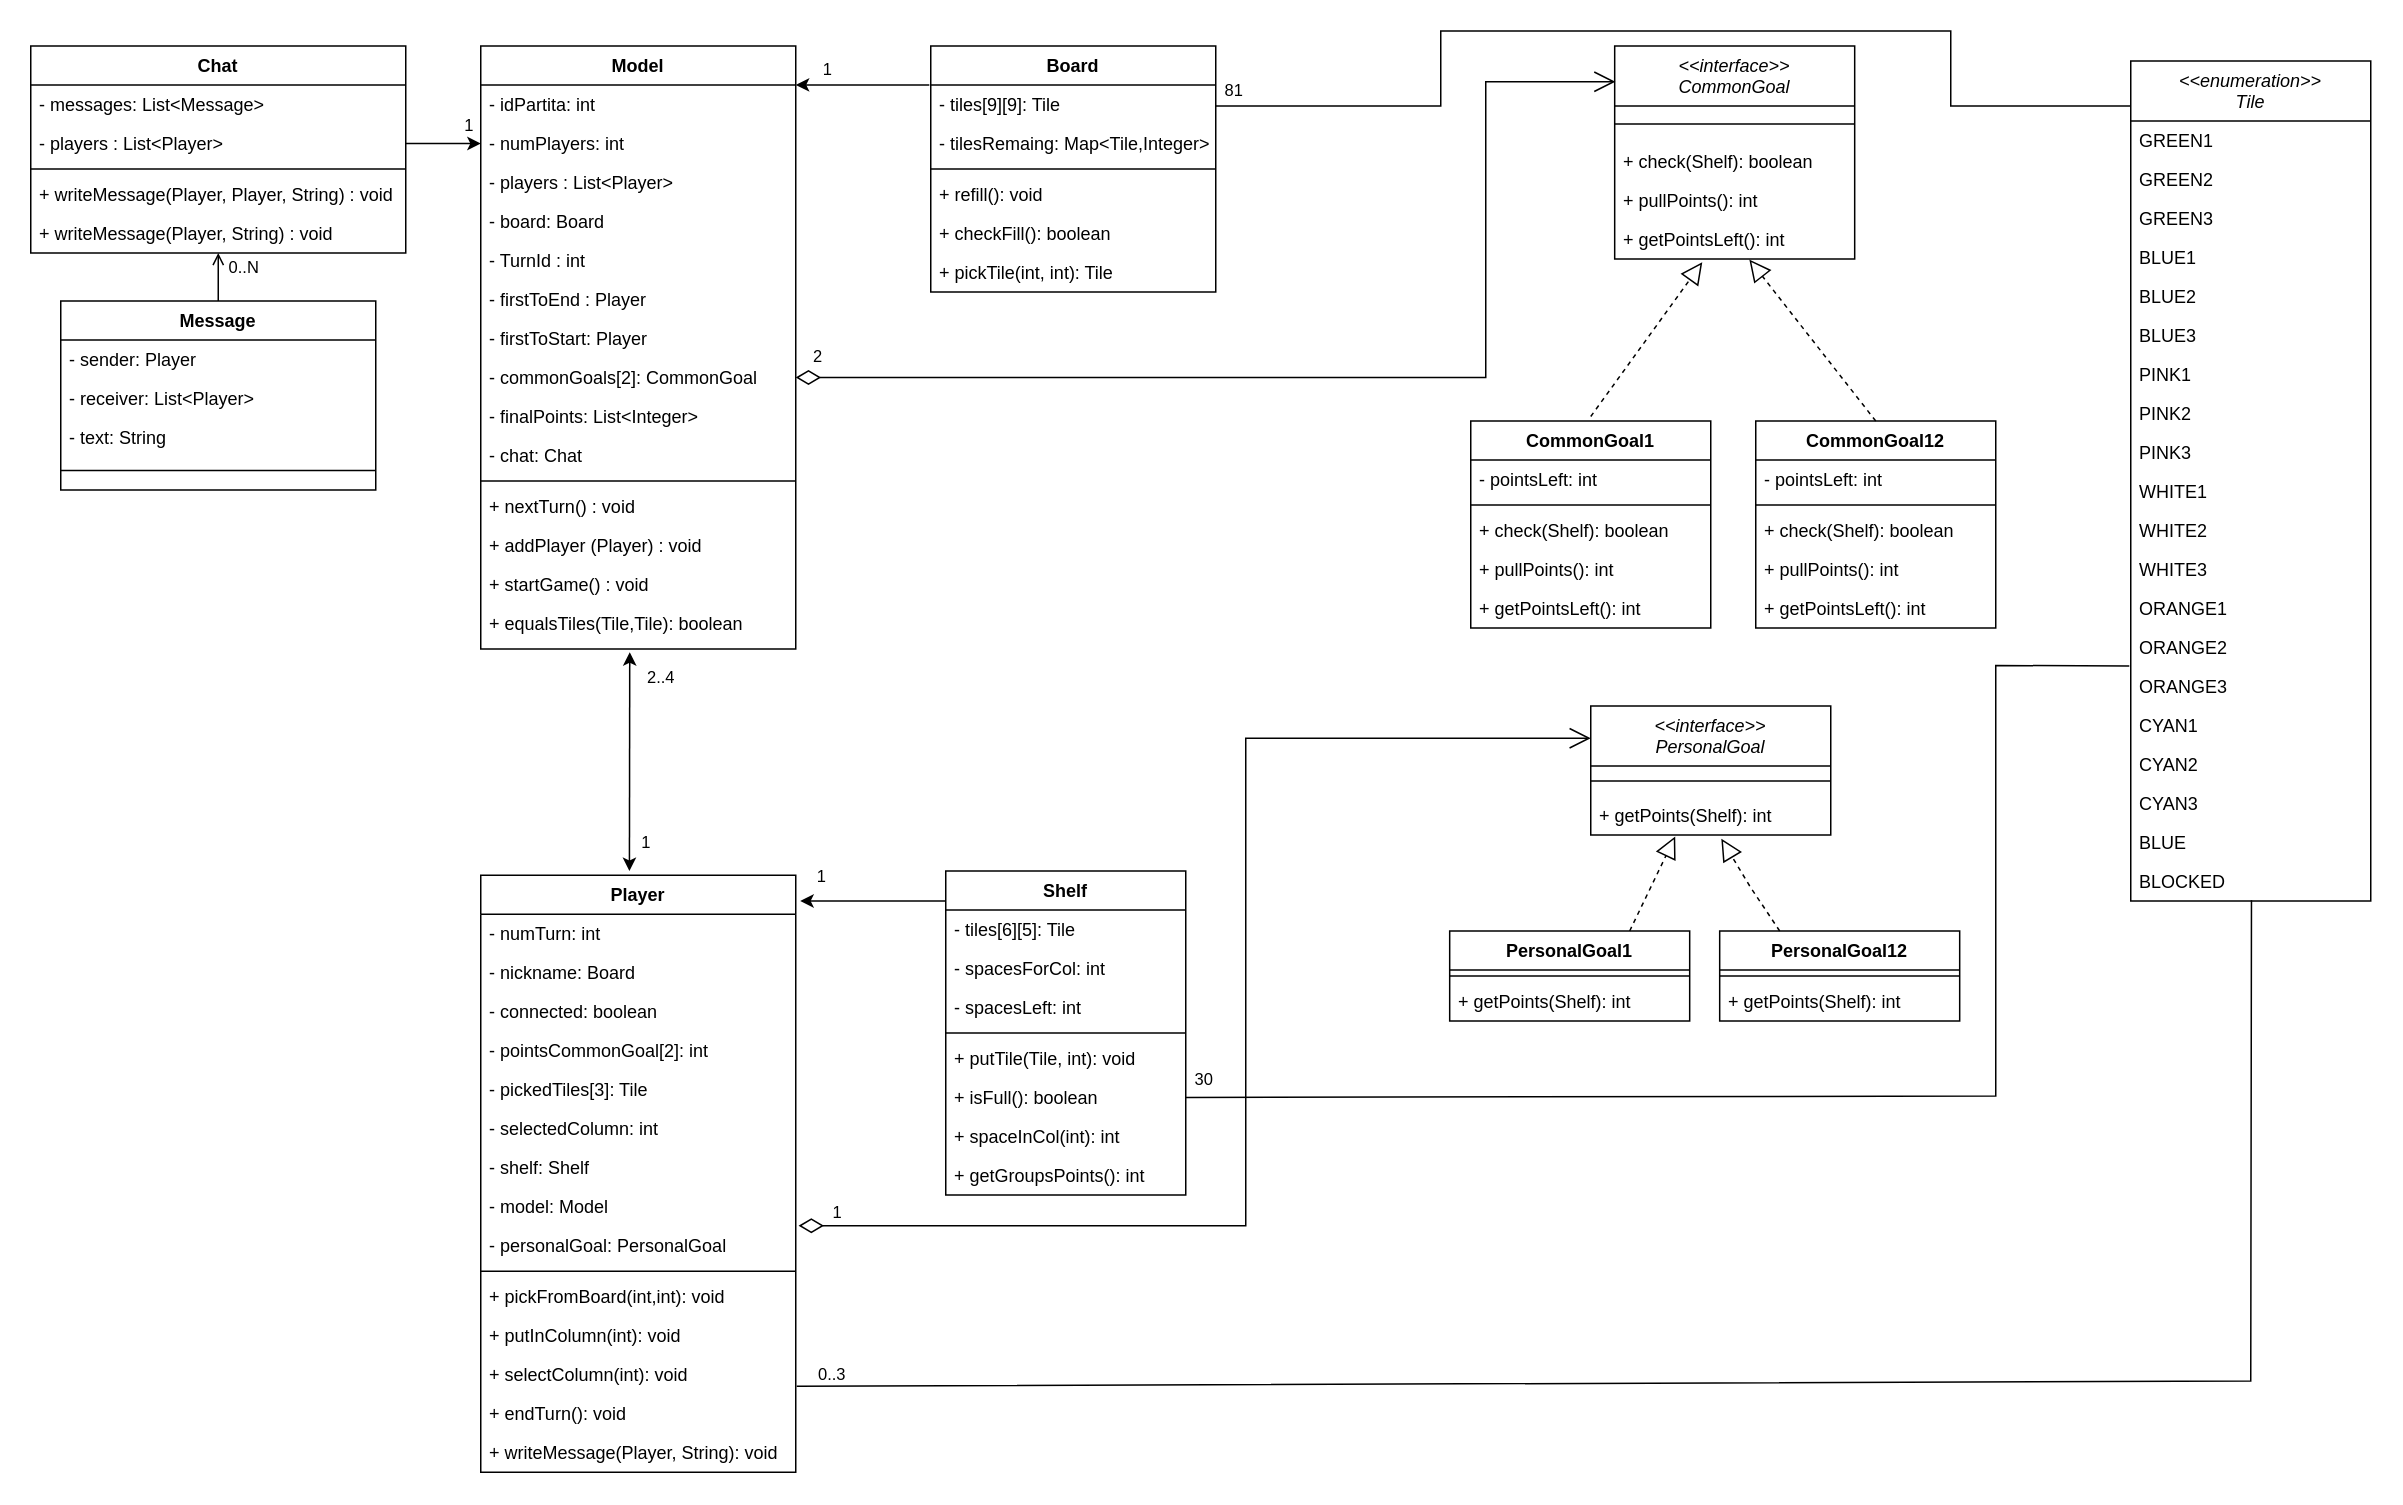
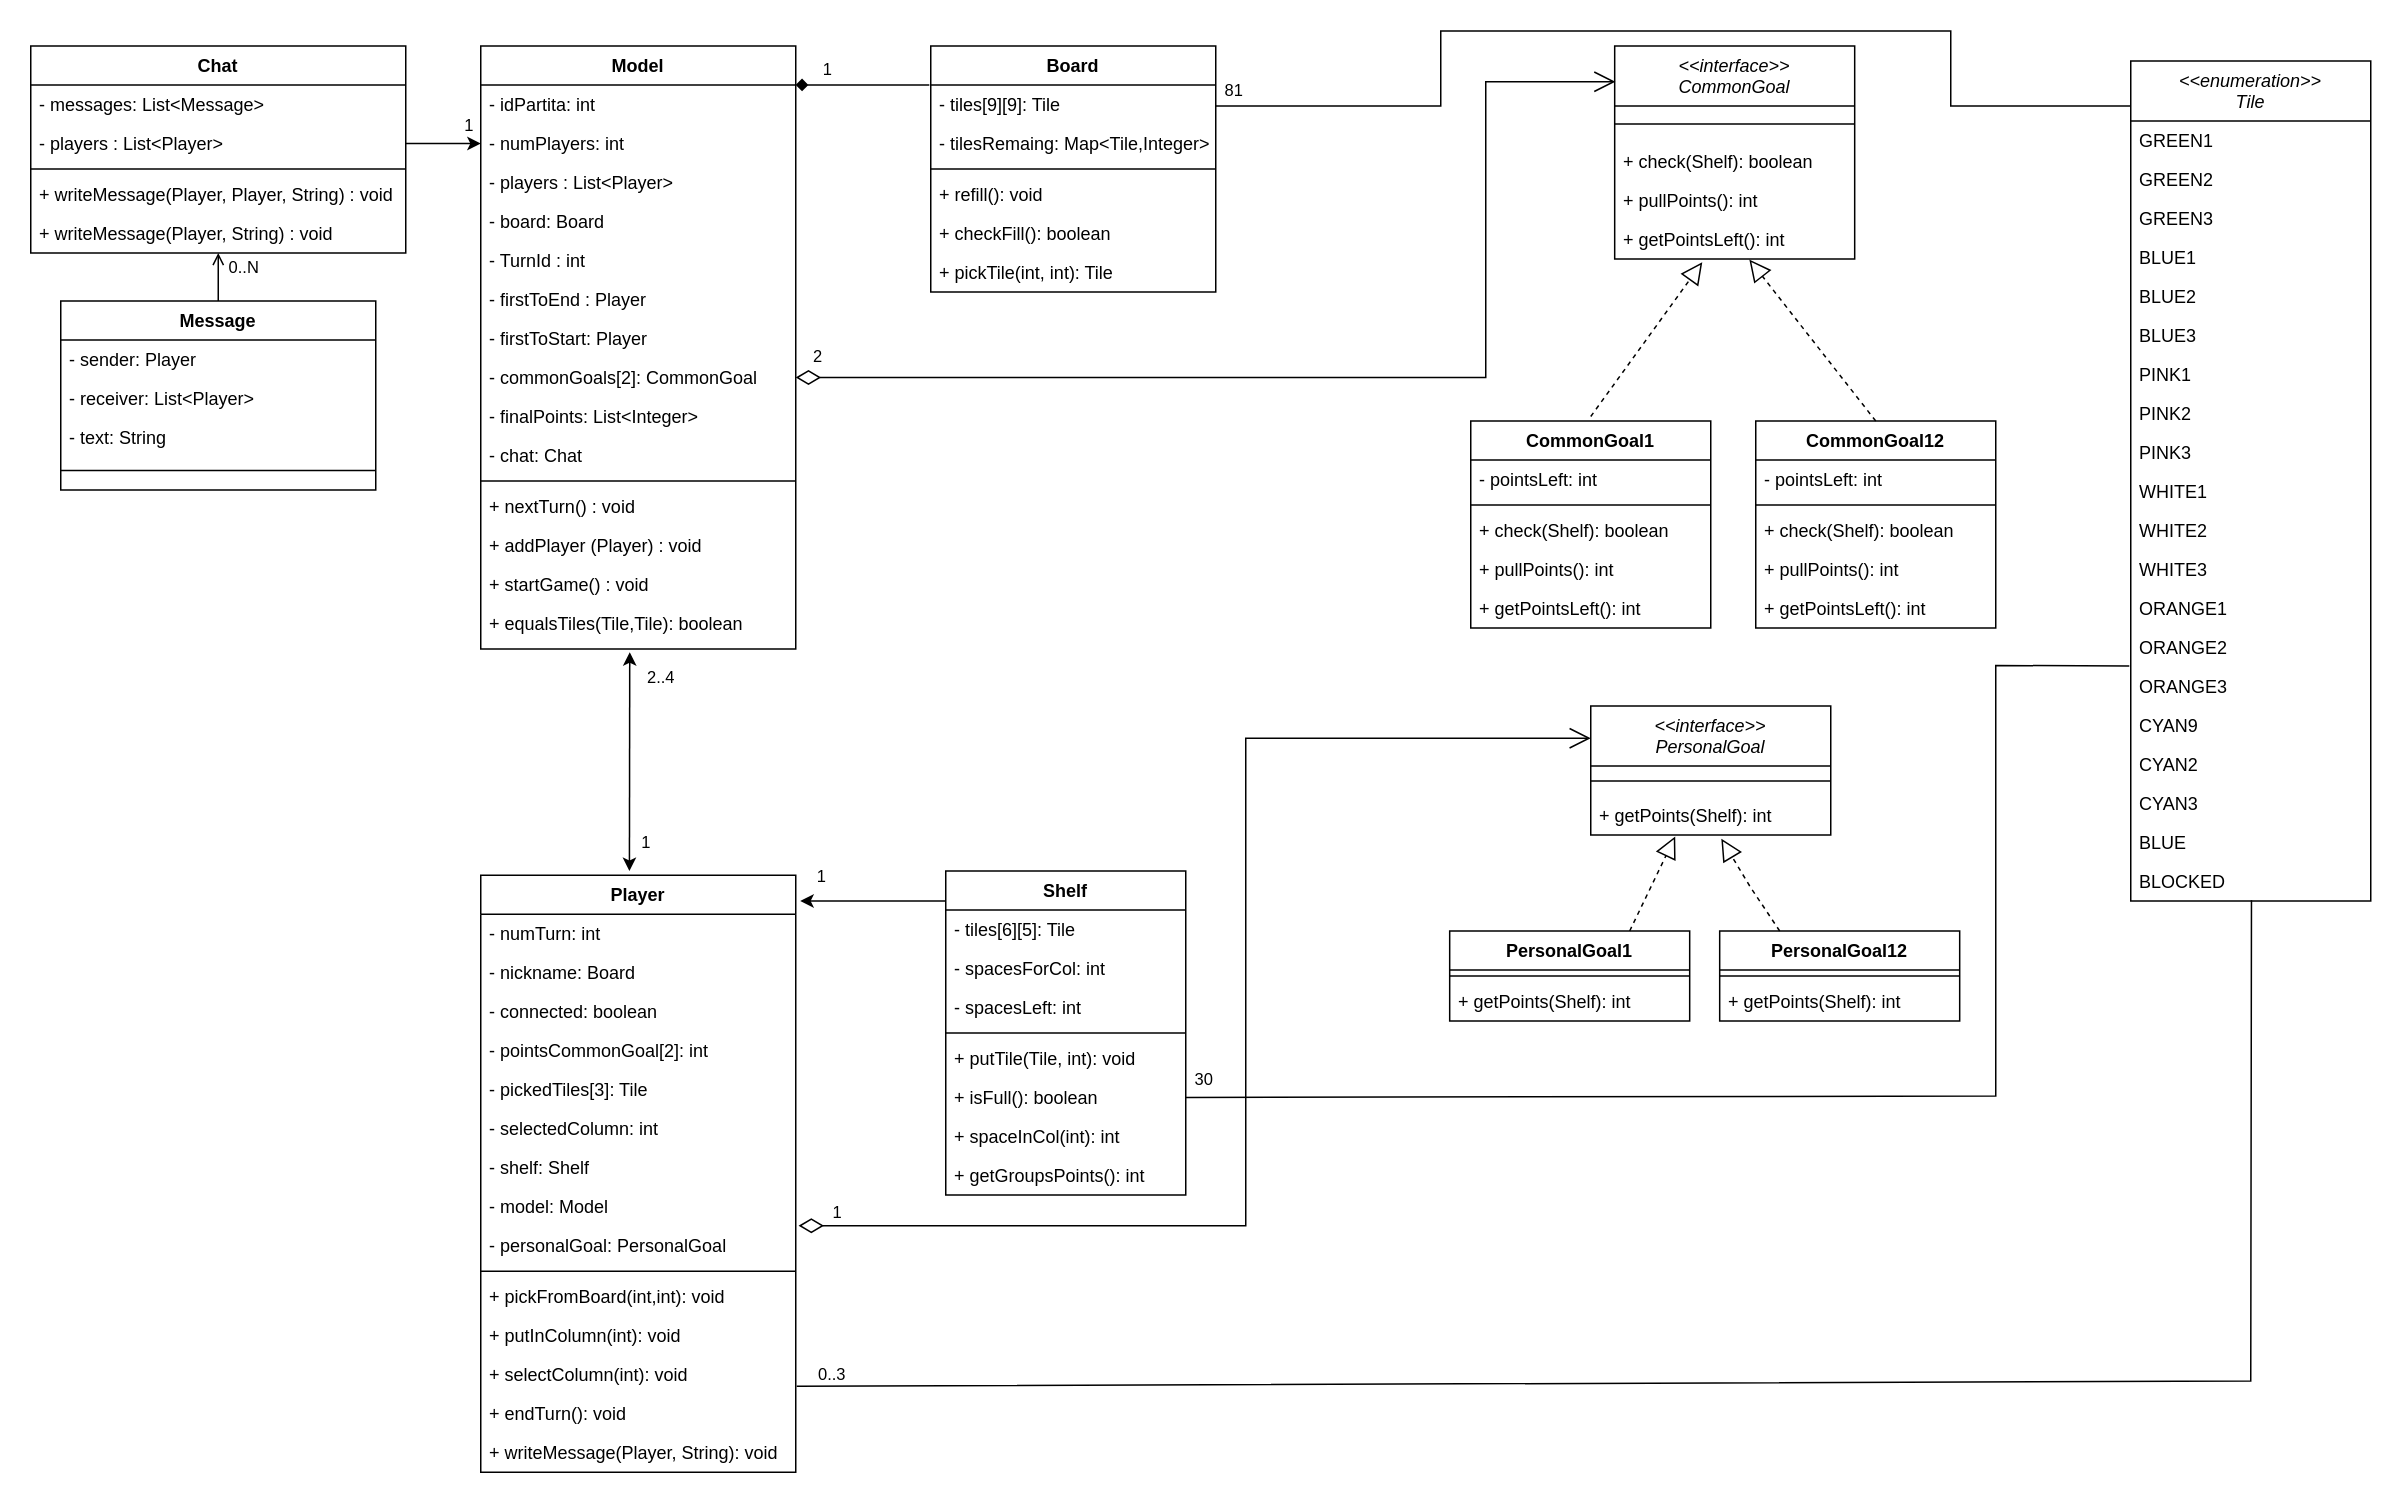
edge "- tiles[9][9]: Tile" -> "- idPartita: int": arrowhead classic -> diamond
node "CYAN1": label "CYAN1" -> "CYAN9"
